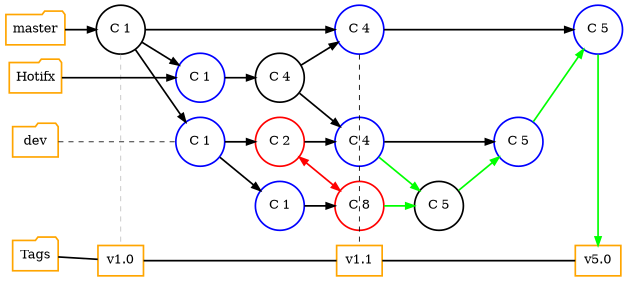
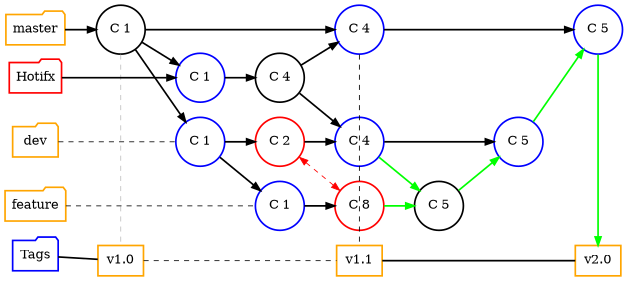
node "Hotifx": color orange -> red
edge "C 2" -- "C 8": style bold -> dashed
node "feature": added
node "Tags": color orange -> blue
edge "v1.0" -- "v1.1": style bold -> dashed
node "v5.0": label "v5.0" -> "v2.0"
